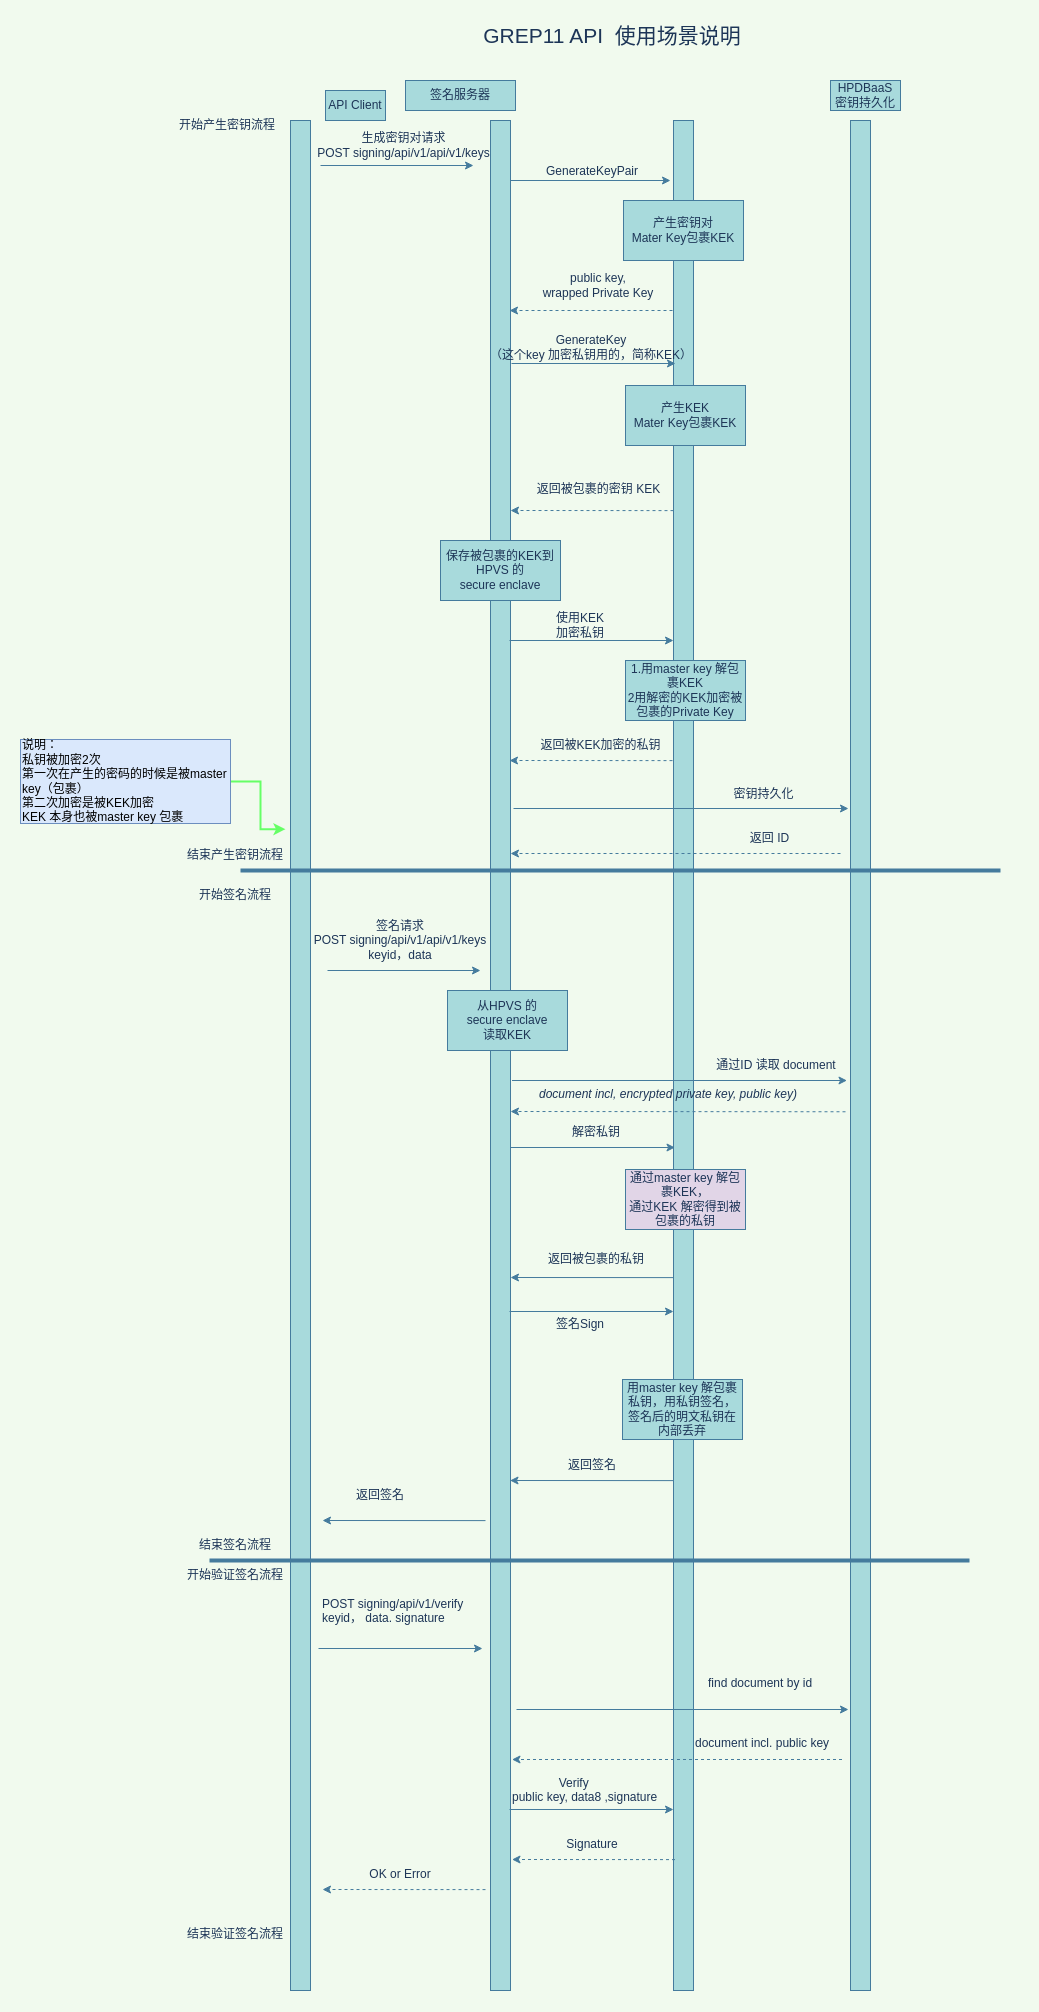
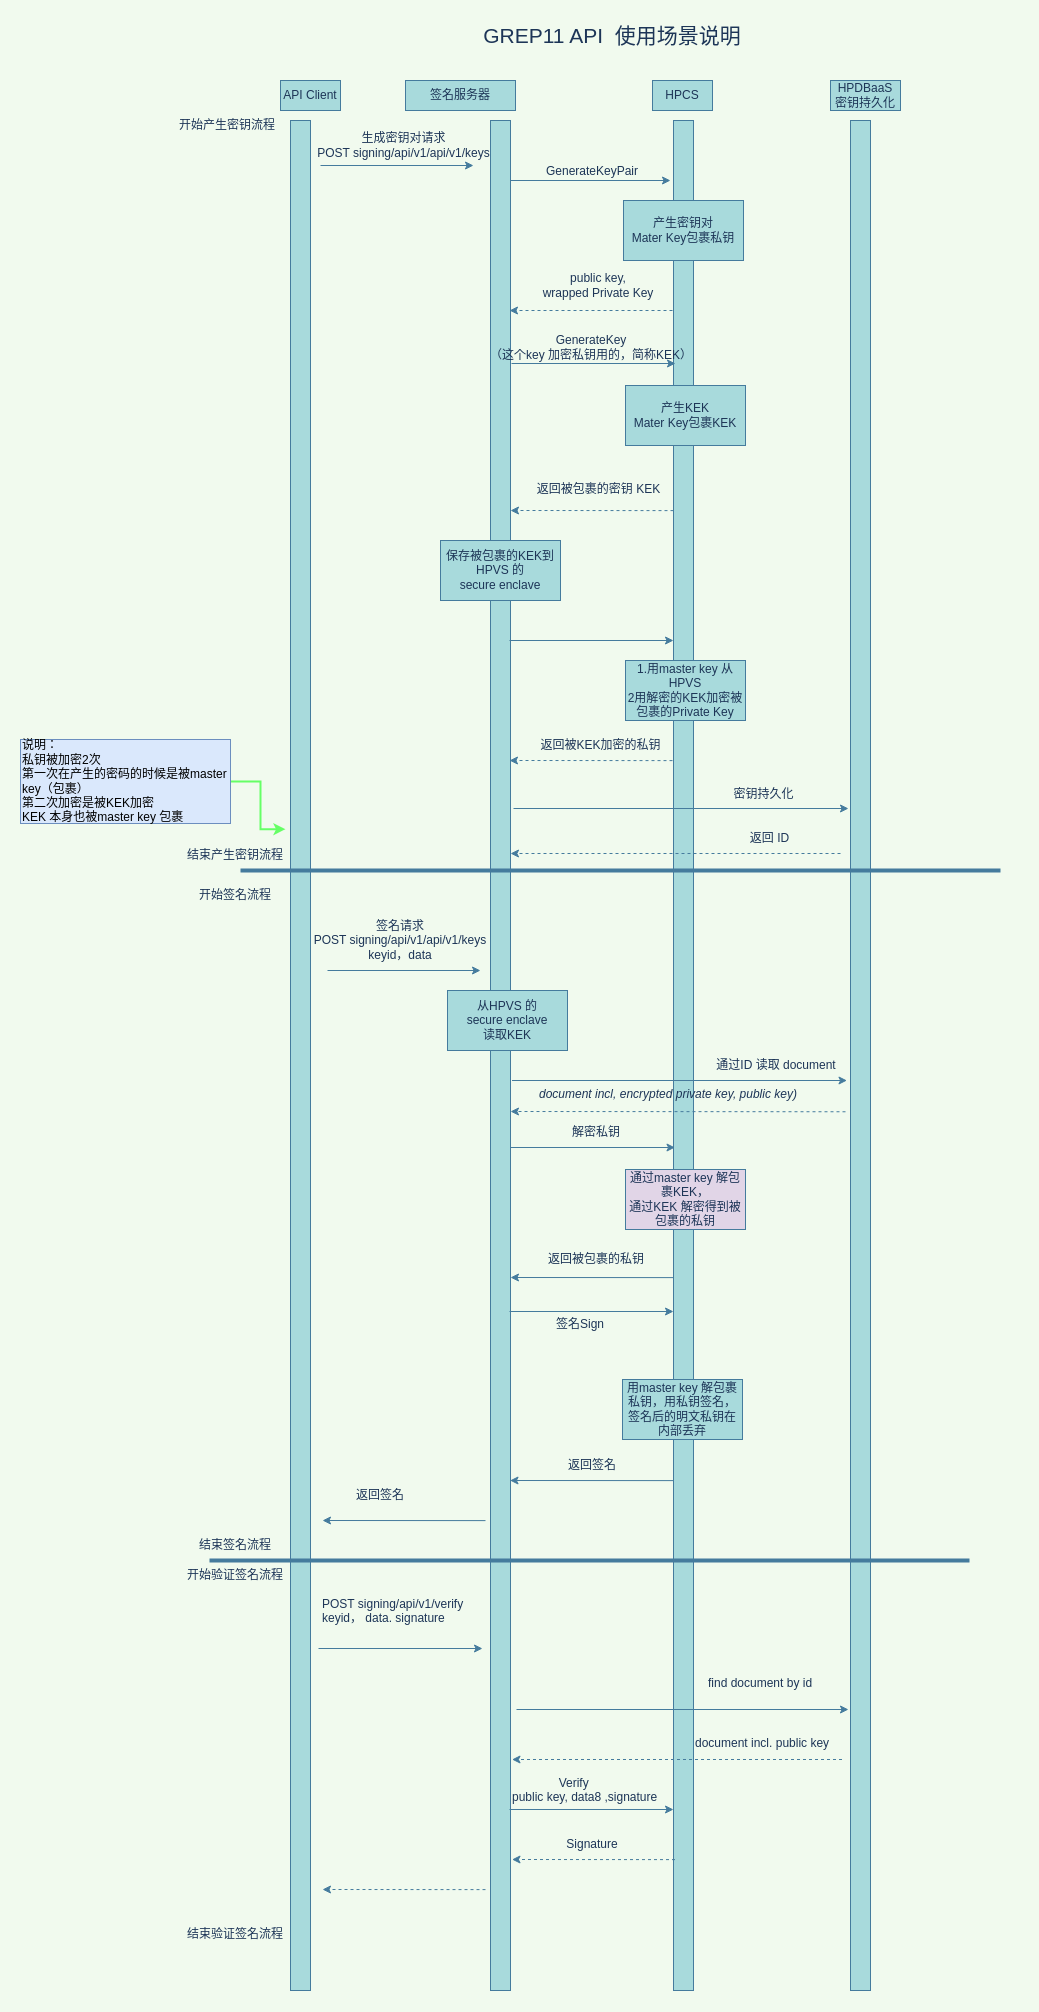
node "HPCS": added
node "API Client": moved (356, 106) -> (311, 96)
node "产生密钥对 Mater Key包裹KEK": label "产生密钥对 Mater Key包裹KEK" -> "产生密钥对 Mater Key包裹私钥"
node "使用KEK加密私钥": removed
node "1.用master key 解包裹KEK 2用解密的KEK加密被包裹的Private Key": label "1.用master key 解包裹KEK 2用解密的KEK加密被包裹的Private Key" -> "1.用master key 从HPVS 2用解密的KEK加密被包裹的Private Key"
node "OK or Error": removed
